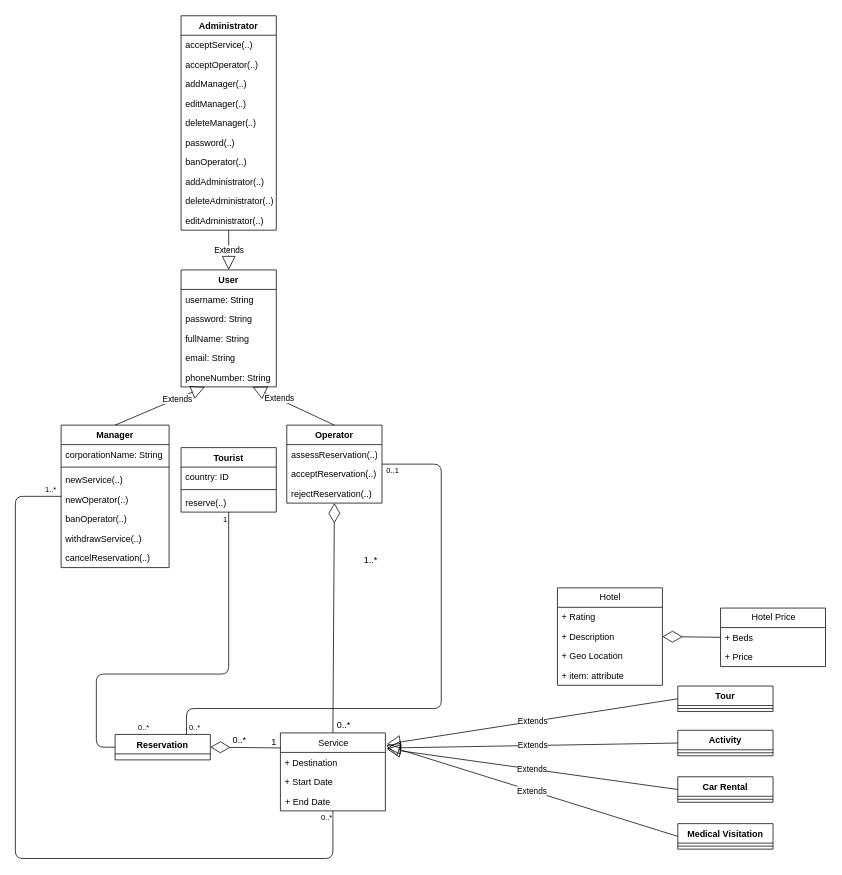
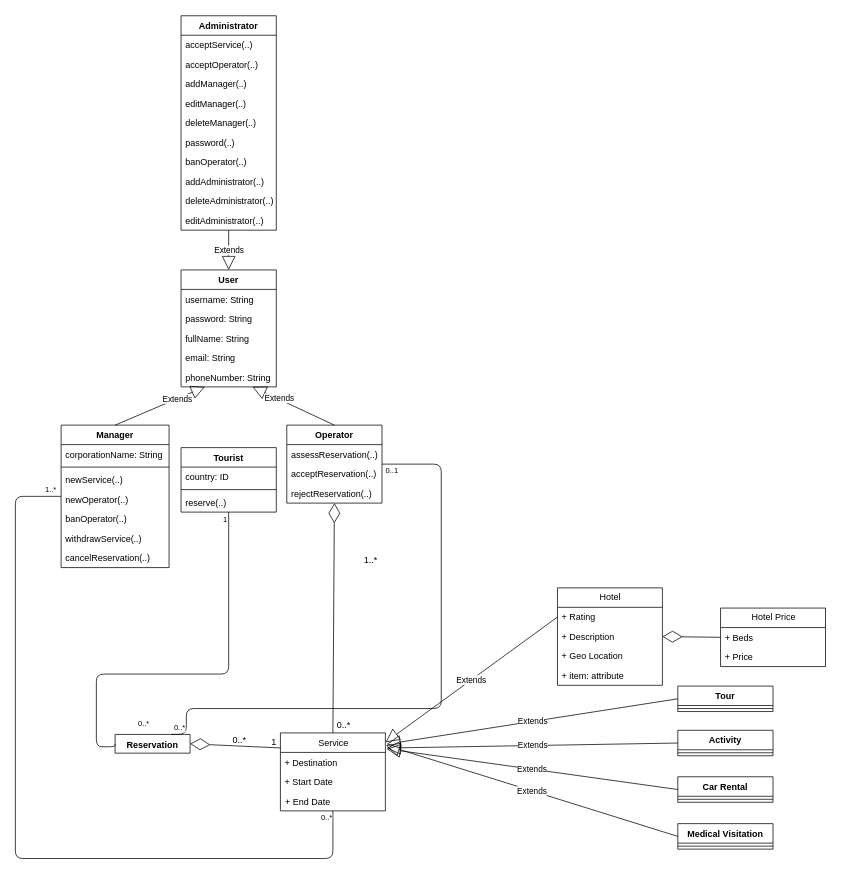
edge "+ Rating" -> "Service": added, label "Extends"
node "Reservation": size 95x26 -> 75x19
